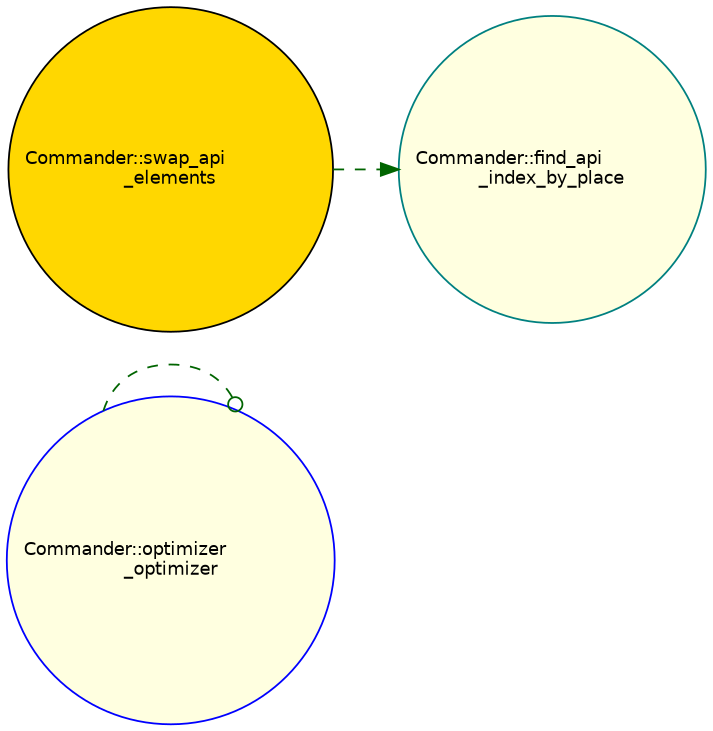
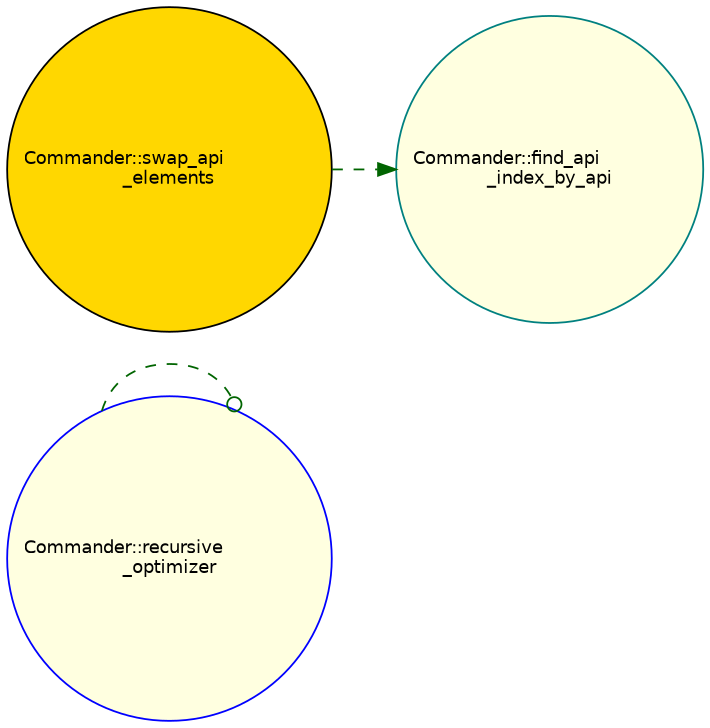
node "Commander::find_api _index_by_place": label "Commander::find_api _index_by_place" -> "Commander::find_api _index_by_api"
node "Commander::optimizer _optimizer": label "Commander::optimizer _optimizer" -> "Commander::recursive _optimizer"
